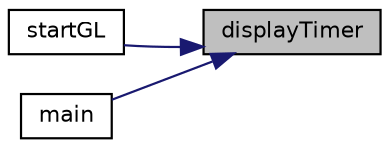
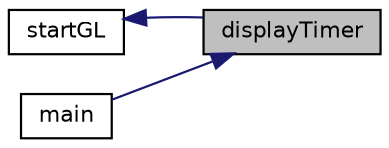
edge "startGL" -> "displayTimer": reversed
